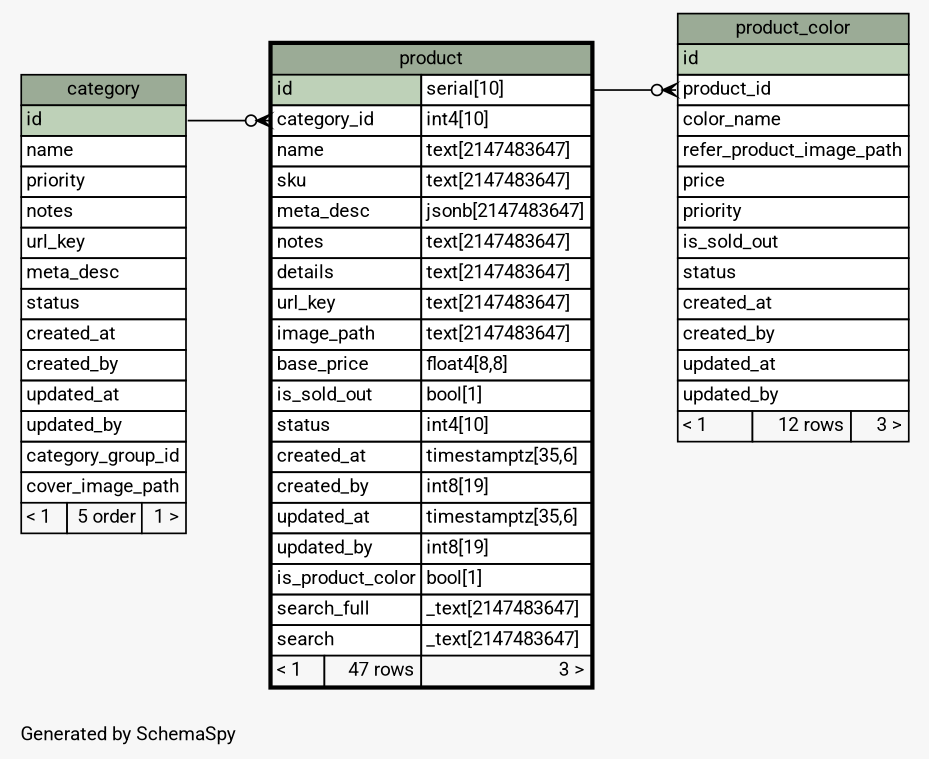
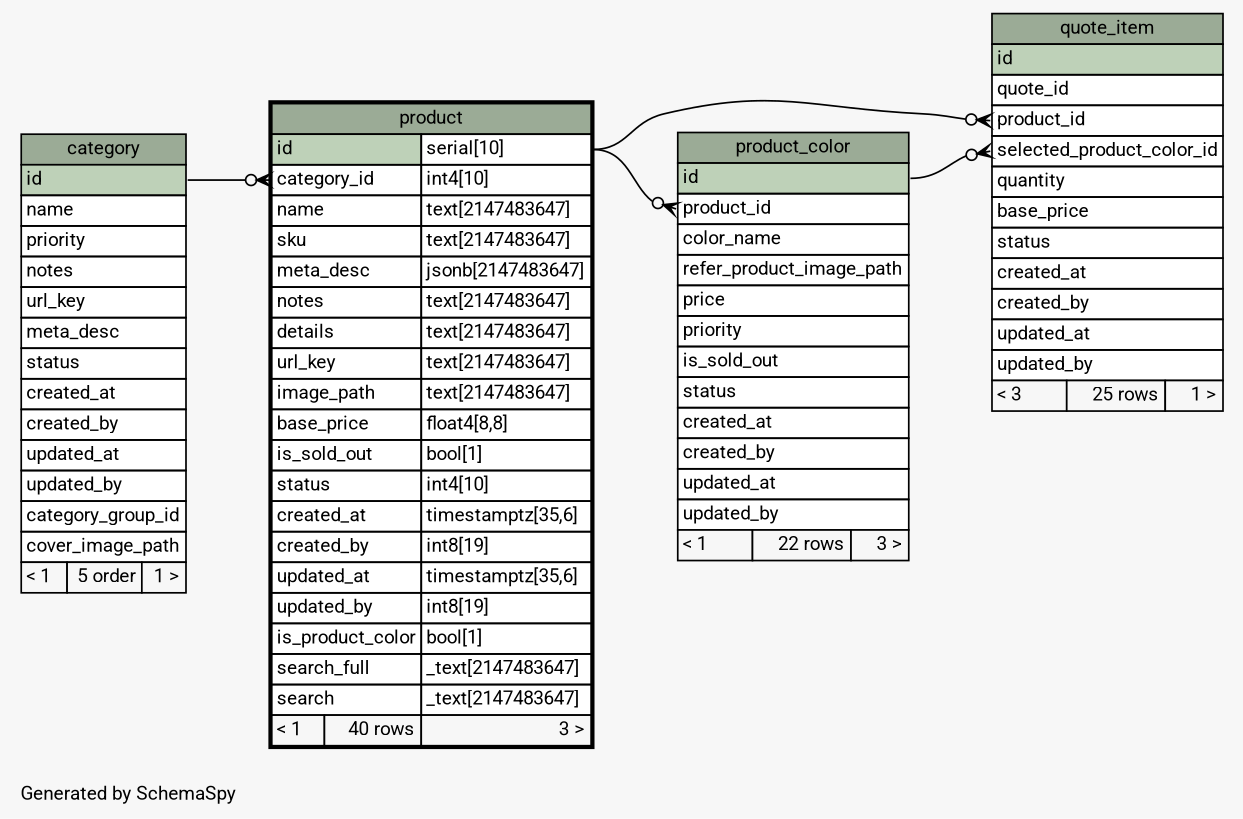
node "quote_item": added
node "product_color": text "12 rows" -> "22 rows"
node "product": text "47 rows" -> "40 rows"
